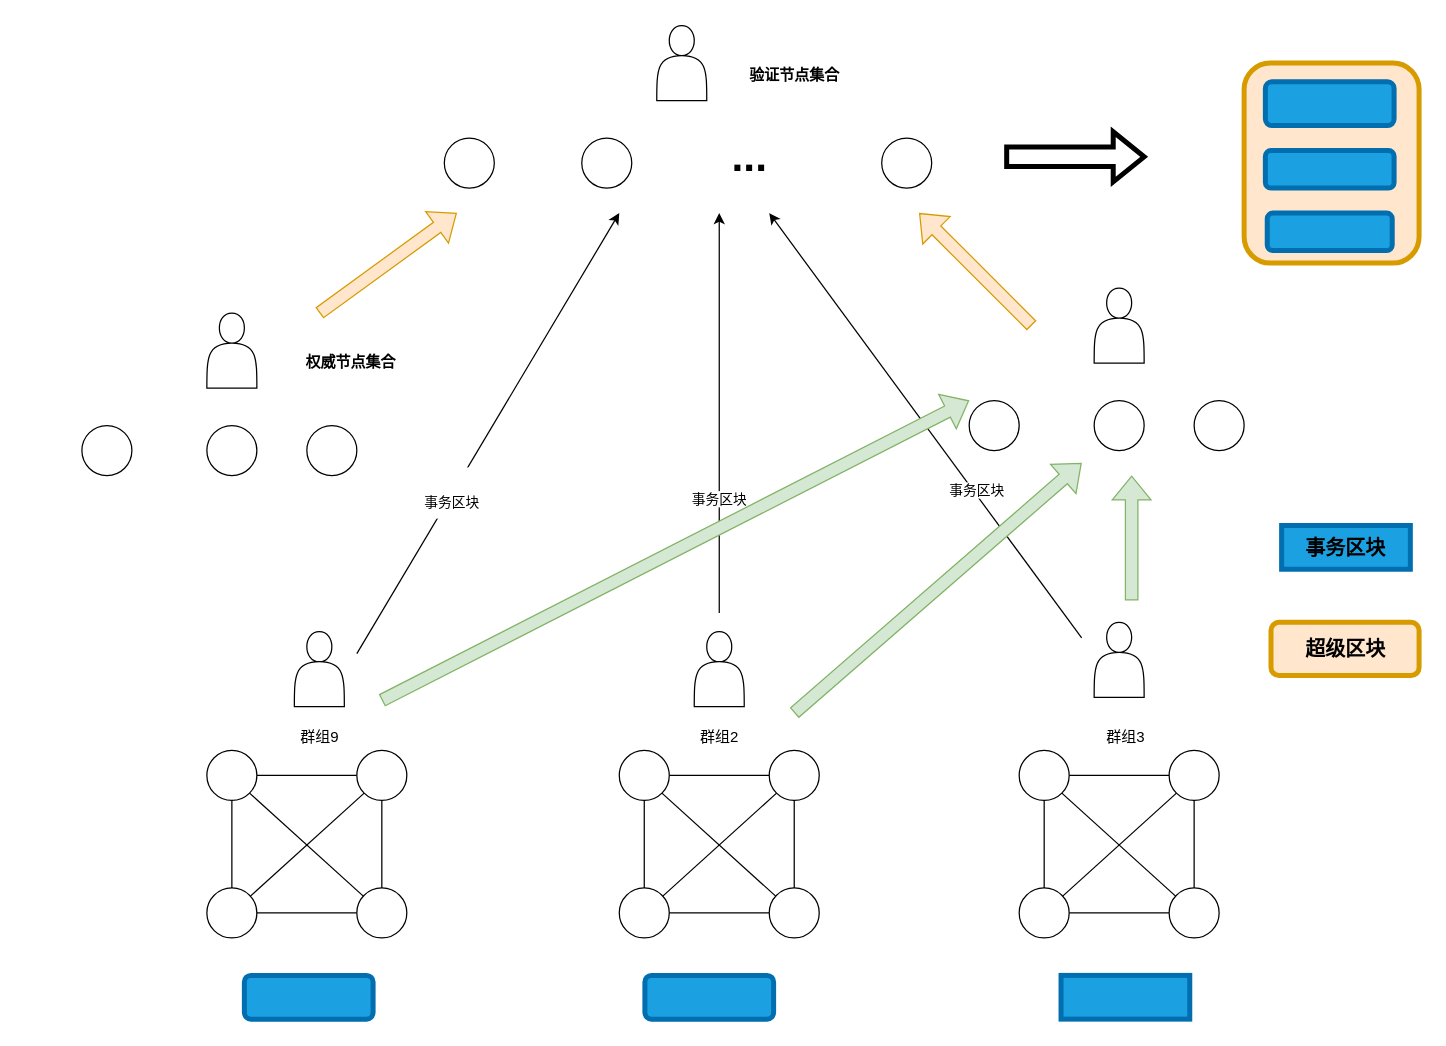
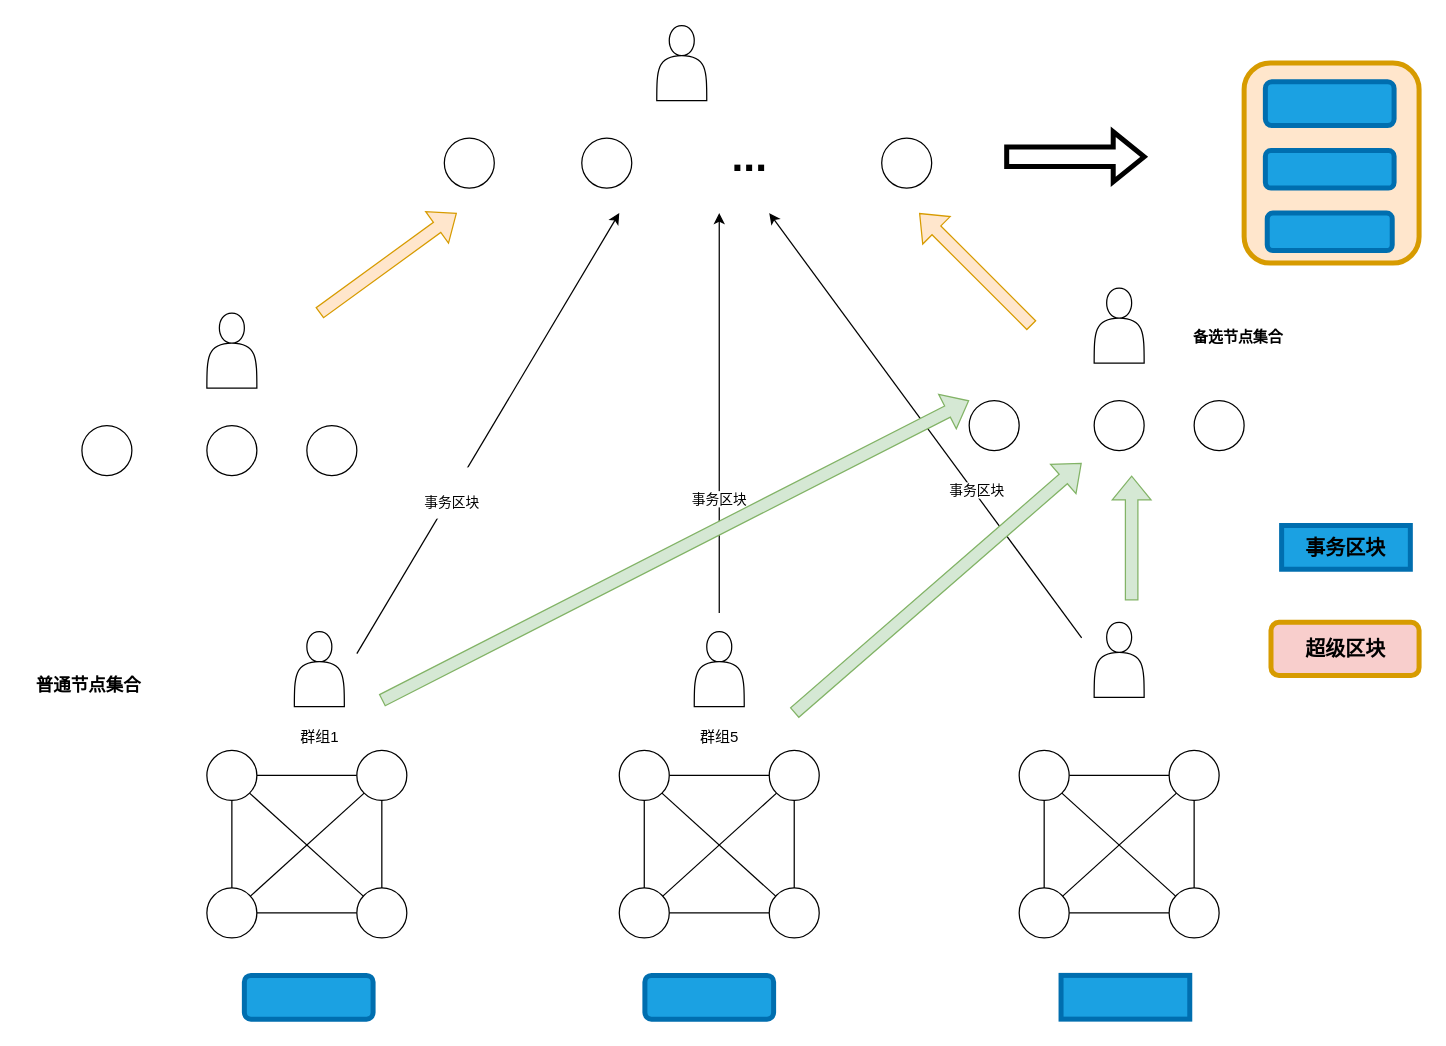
node "验证节点集合": removed
node "备选节点集合": added
node "权威节点集合": removed
node "超级区块": fillcolor #ffe6cc -> #f8cecc
node "普通节点集合": added
node "群组9": label "群组9" -> "群组1"
node "群组2": label "群组2" -> "群组5"
node "群组3": removed
